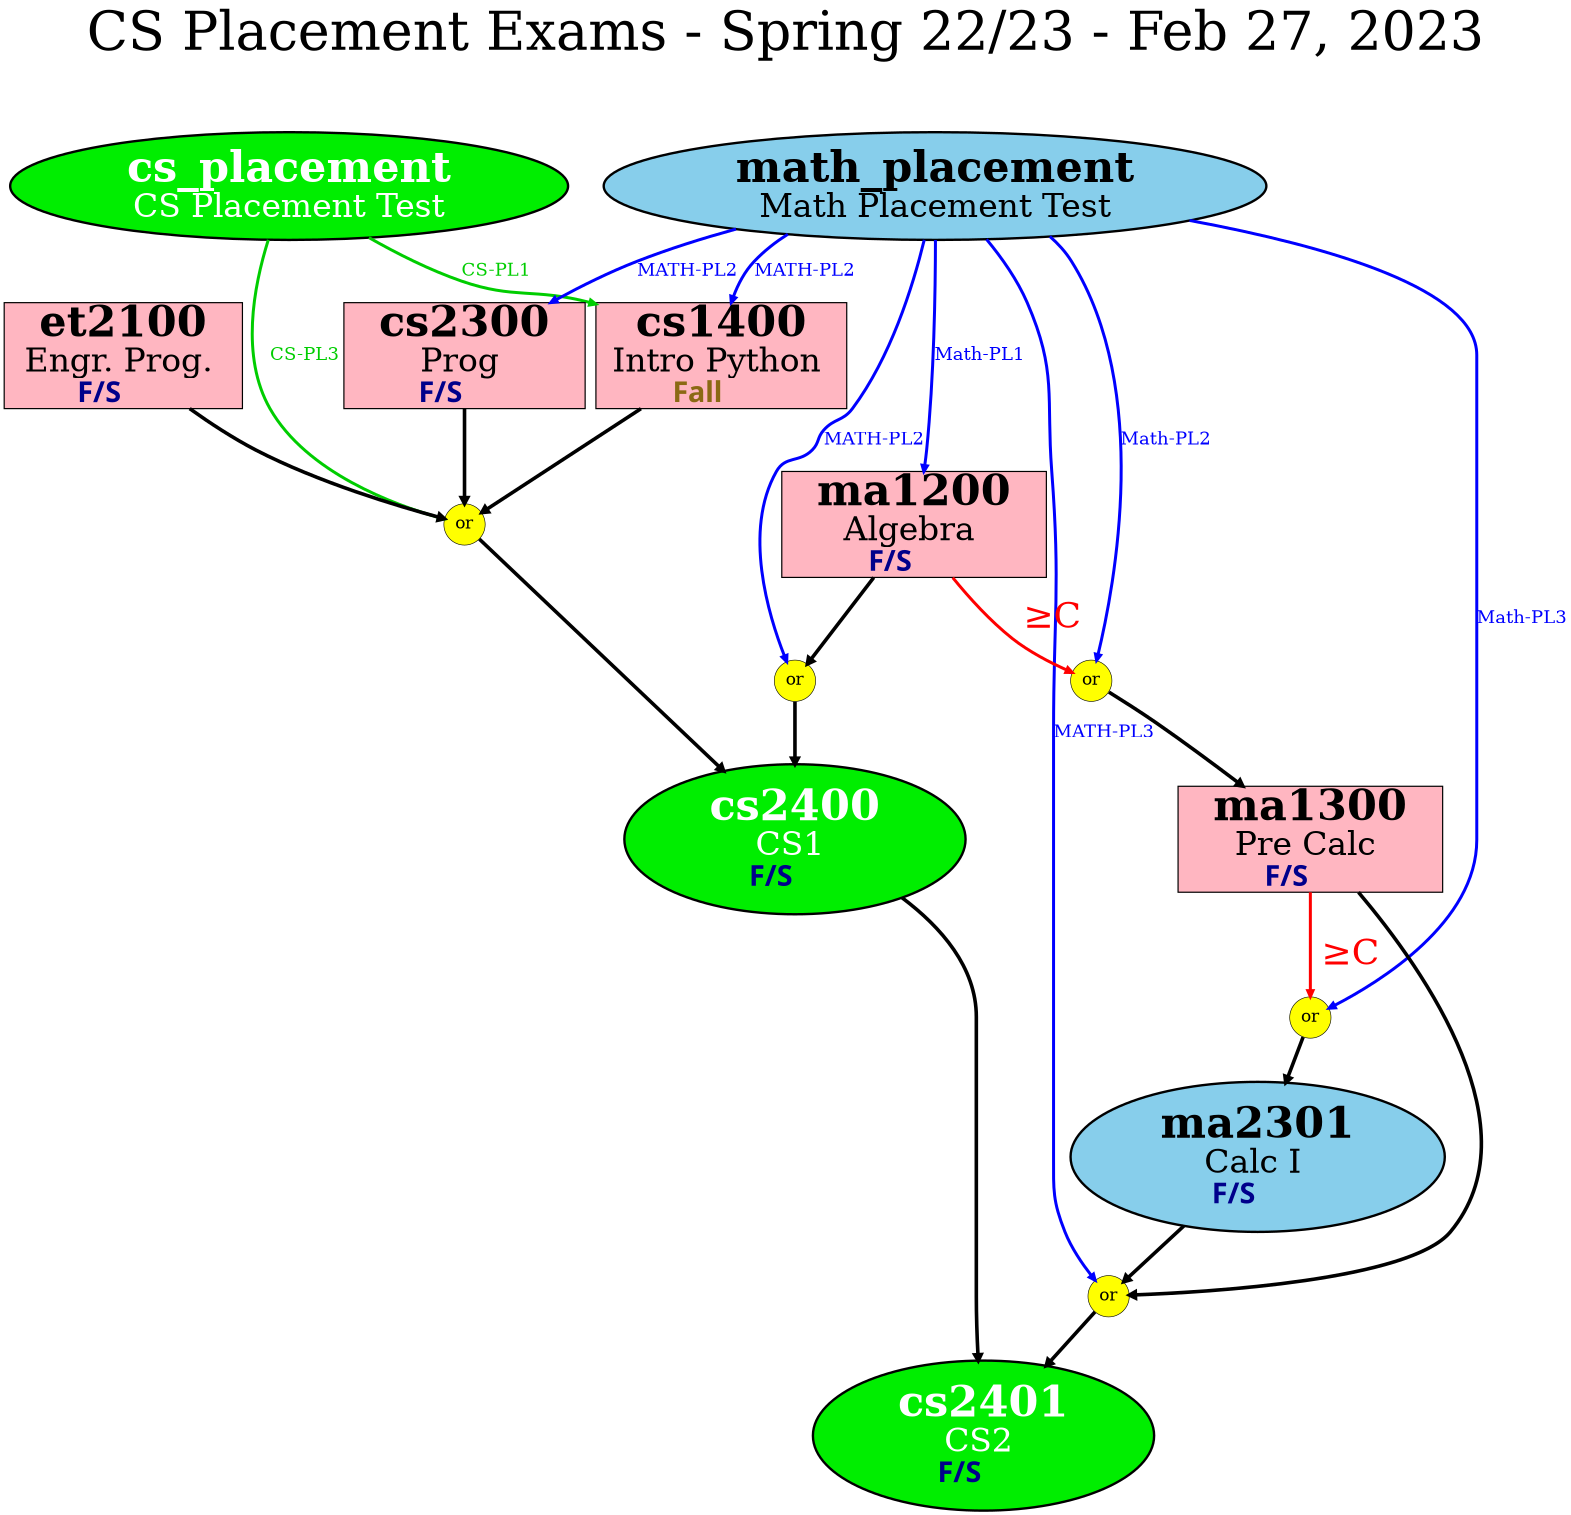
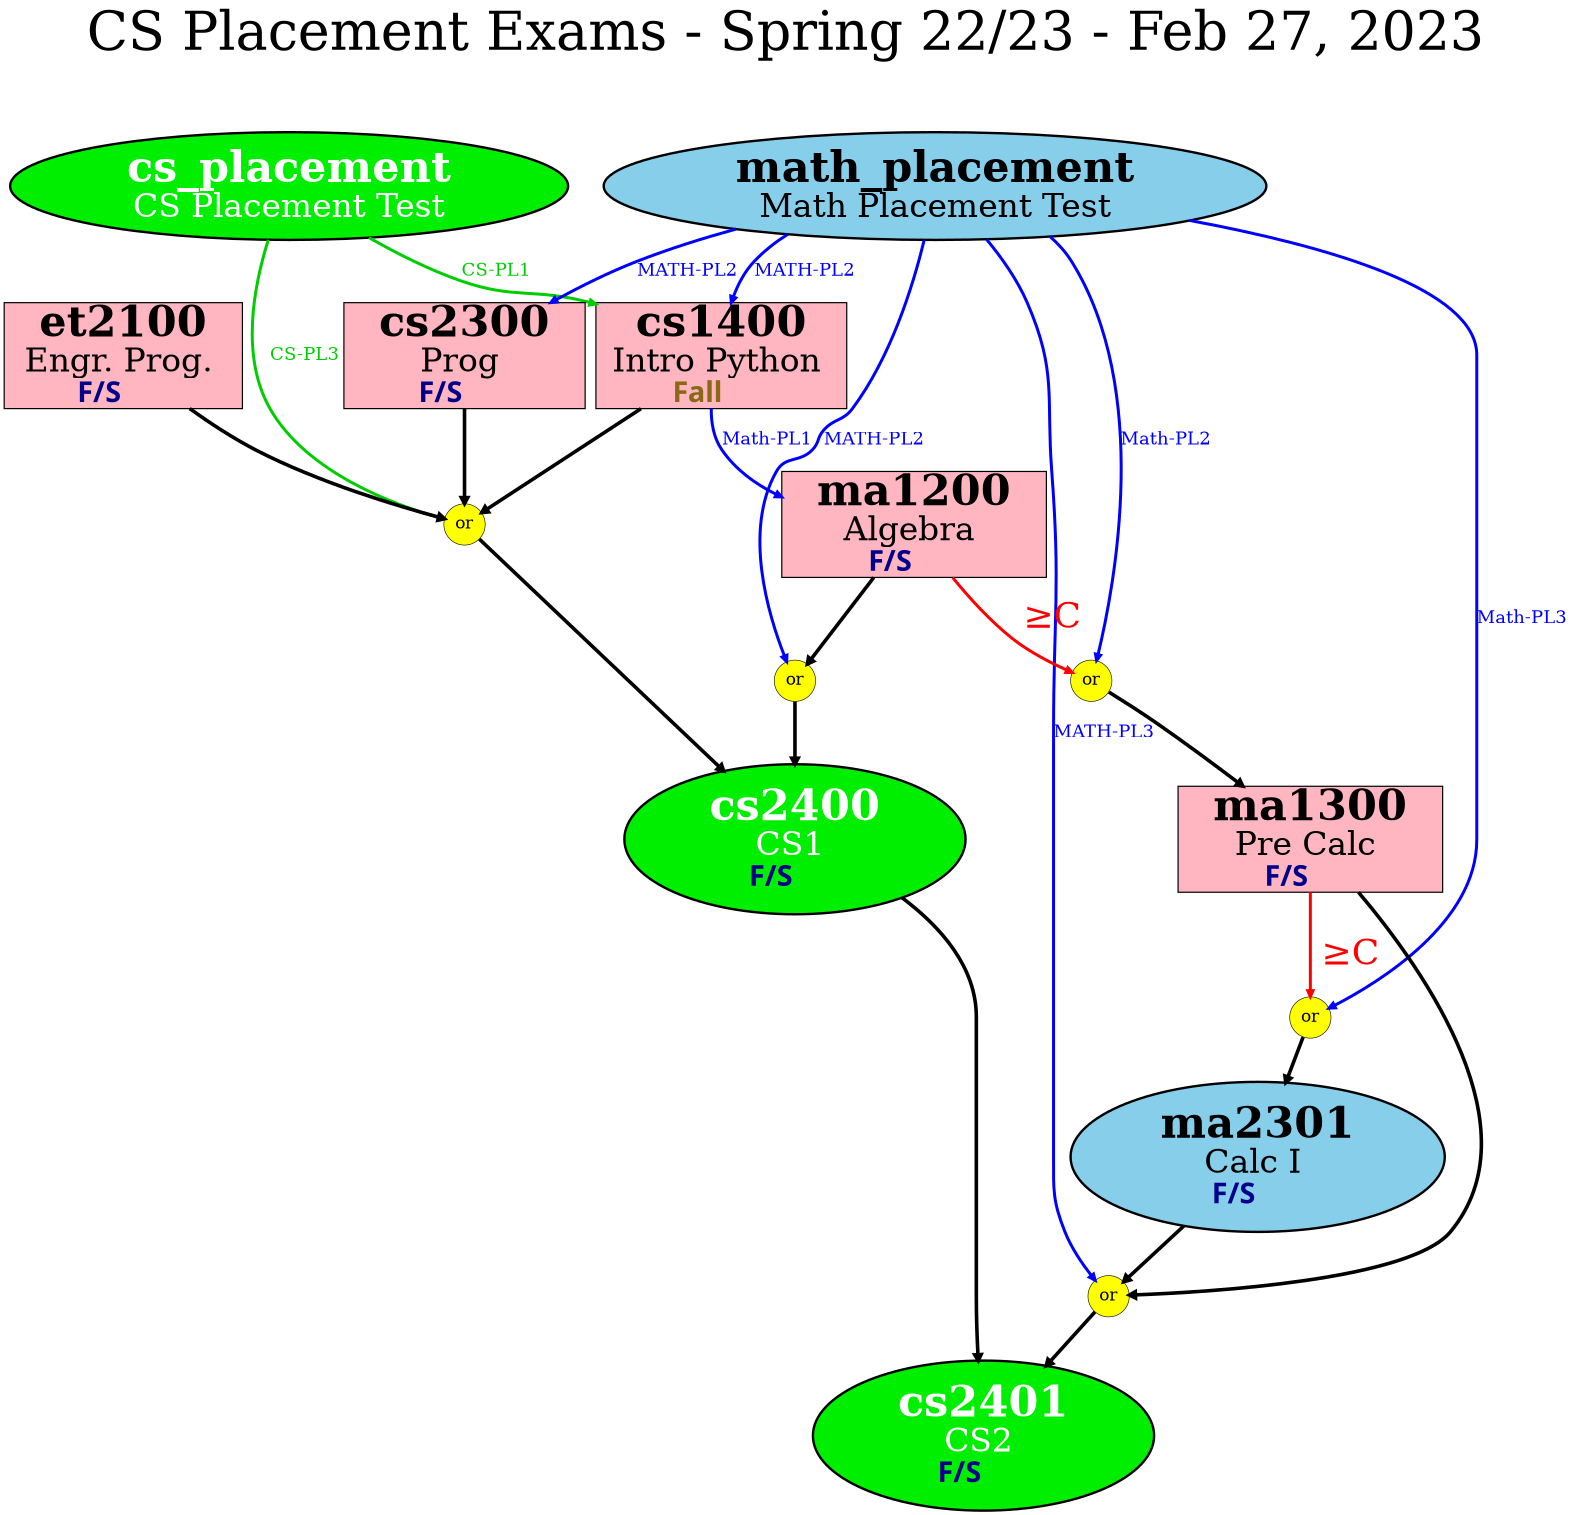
edge "math_placement" -> "ma1200": now "cs1400" -> "ma1200"
